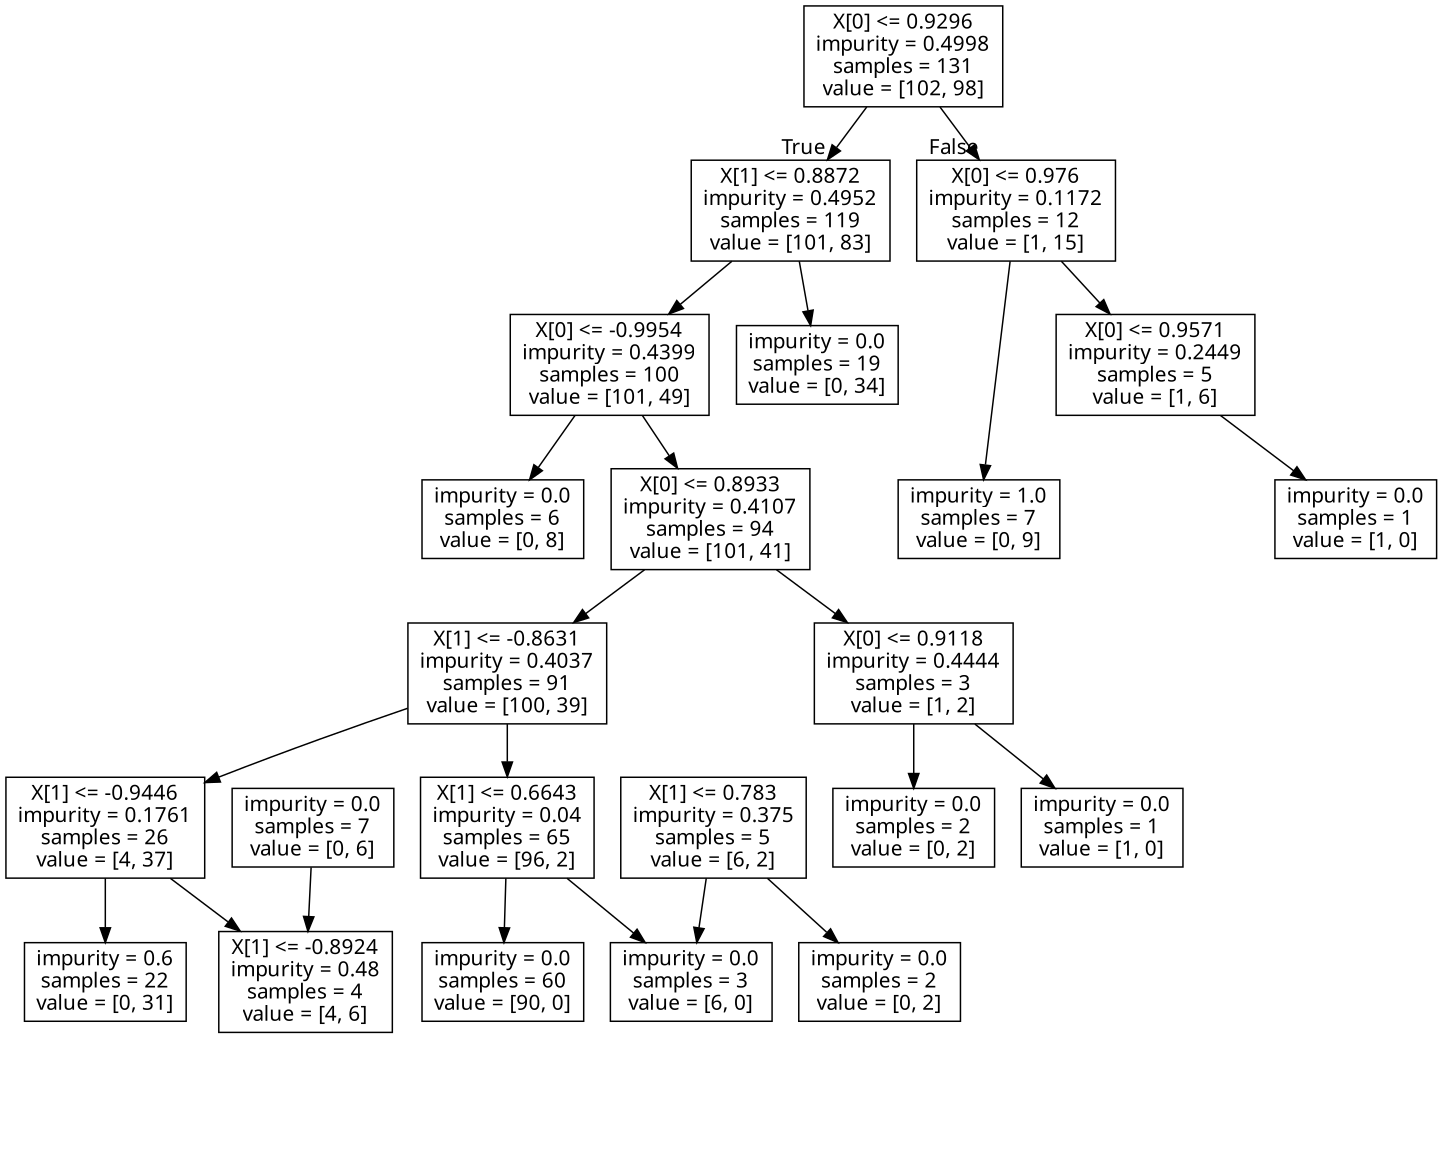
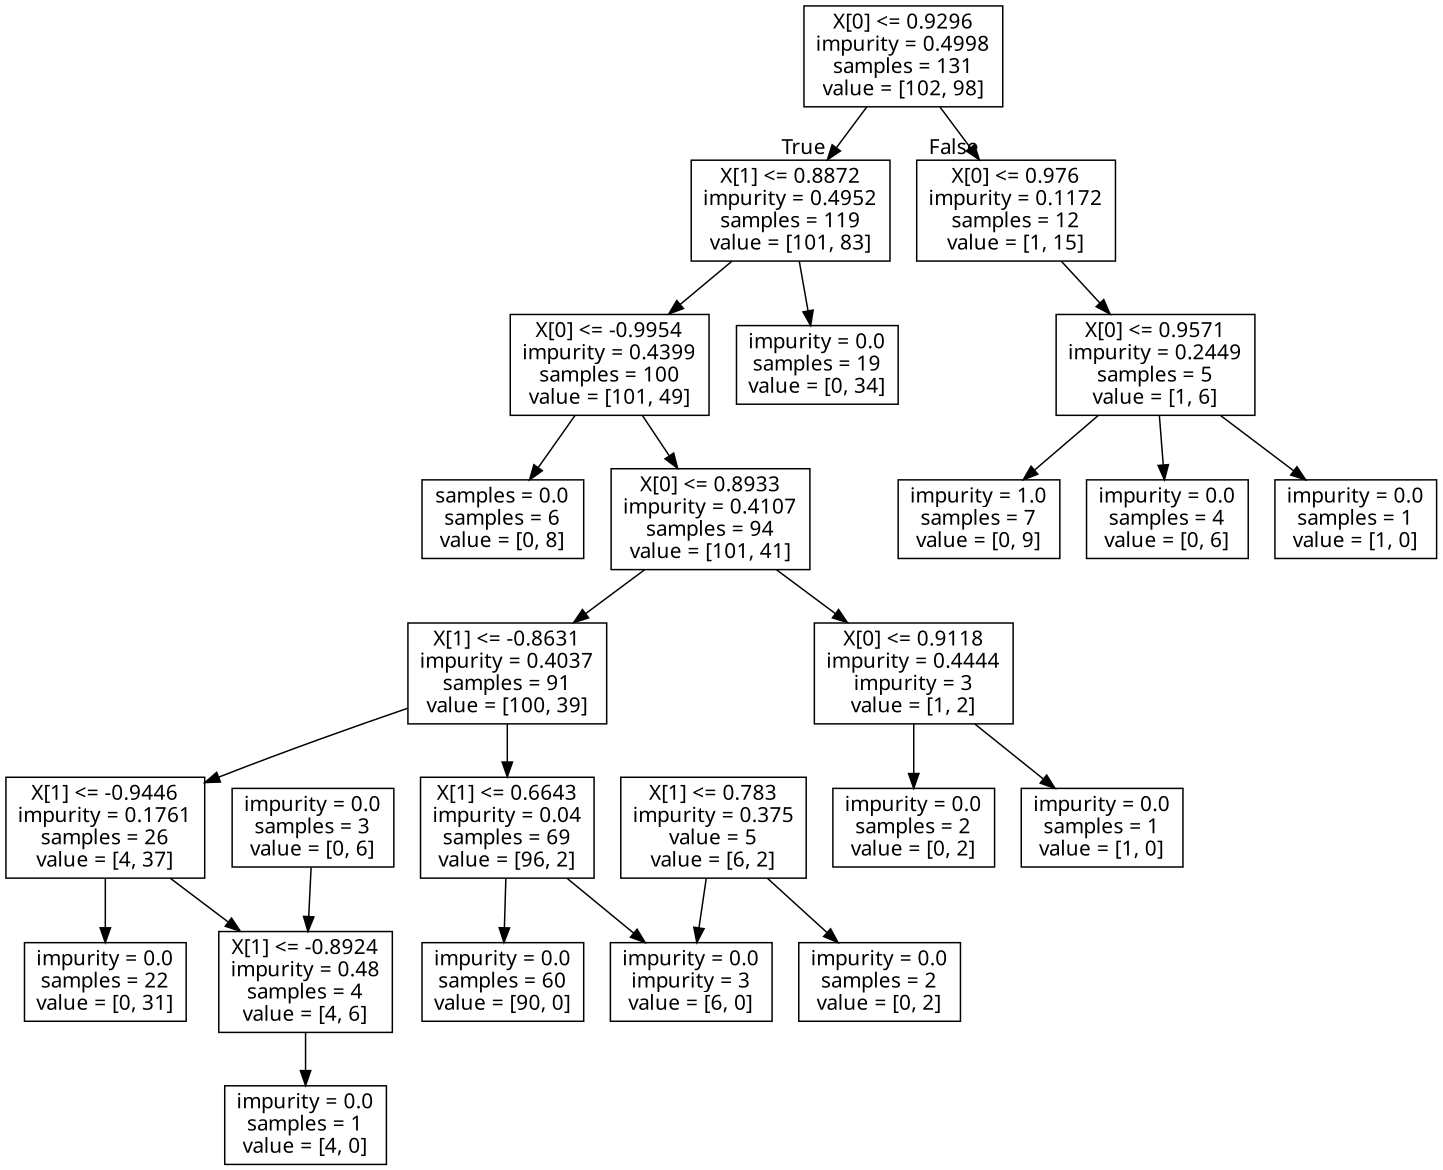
edge "X[0] <= 0.976 impurity = 0.1172 samples = 12 value = [1, 15]" -> "impurity = 1.0 samples = 7 value = [0, 9]": now "X[0] <= 0.9571 impurity = 0.2449 samples = 5 value = [1, 6]" -> "impurity = 1.0 samples = 7 value = [0, 9]"
node "impurity = 0.0 samples = 6 value = [0, 8]": label "impurity = 0.0 samples = 6 value = [0, 8]" -> "samples = 0.0 samples = 6 value = [0, 8]"
node "impurity = 0.0 samples = 4 value = [0, 6]": added
node "X[0] <= 0.9118 impurity = 0.4444 samples = 3 value = [1, 2]": label "X[0] <= 0.9118 impurity = 0.4444 samples = 3 value = [1, 2]" -> "X[0] <= 0.9118 impurity = 0.4444 impurity = 3 value = [1, 2]"
node "impurity = 0.0 samples = 7 value = [0, 6]": label "impurity = 0.0 samples = 7 value = [0, 6]" -> "impurity = 0.0 samples = 3 value = [0, 6]"
node "X[1] <= 0.6643 impurity = 0.04 samples = 65 value = [96, 2]": label "X[1] <= 0.6643 impurity = 0.04 samples = 65 value = [96, 2]" -> "X[1] <= 0.6643 impurity = 0.04 samples = 69 value = [96, 2]"
node "X[1] <= 0.783 impurity = 0.375 samples = 5 value = [6, 2]": label "X[1] <= 0.783 impurity = 0.375 samples = 5 value = [6, 2]" -> "X[1] <= 0.783 impurity = 0.375 value = 5 value = [6, 2]"
node "impurity = 0.6 samples = 22 value = [0, 31]": label "impurity = 0.6 samples = 22 value = [0, 31]" -> "impurity = 0.0 samples = 22 value = [0, 31]"
node "impurity = 0.0 samples = 3 value = [6, 0]": label "impurity = 0.0 samples = 3 value = [6, 0]" -> "impurity = 0.0 impurity = 3 value = [6, 0]"
node "impurity = 0.0 samples = 1 value = [4, 0]": added
